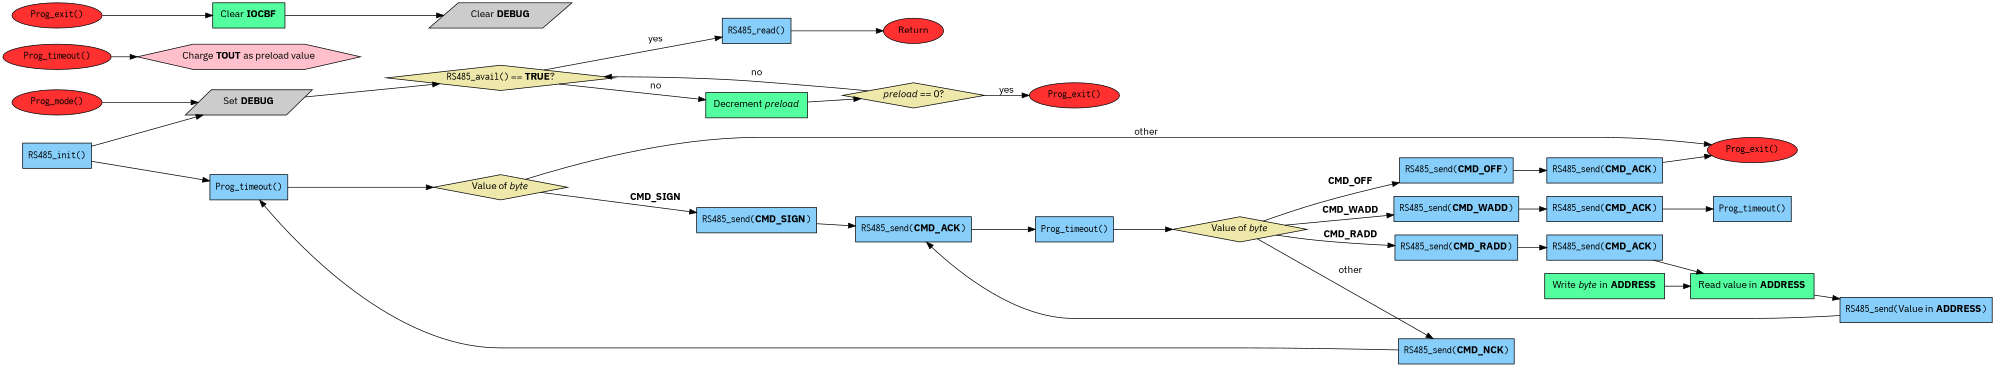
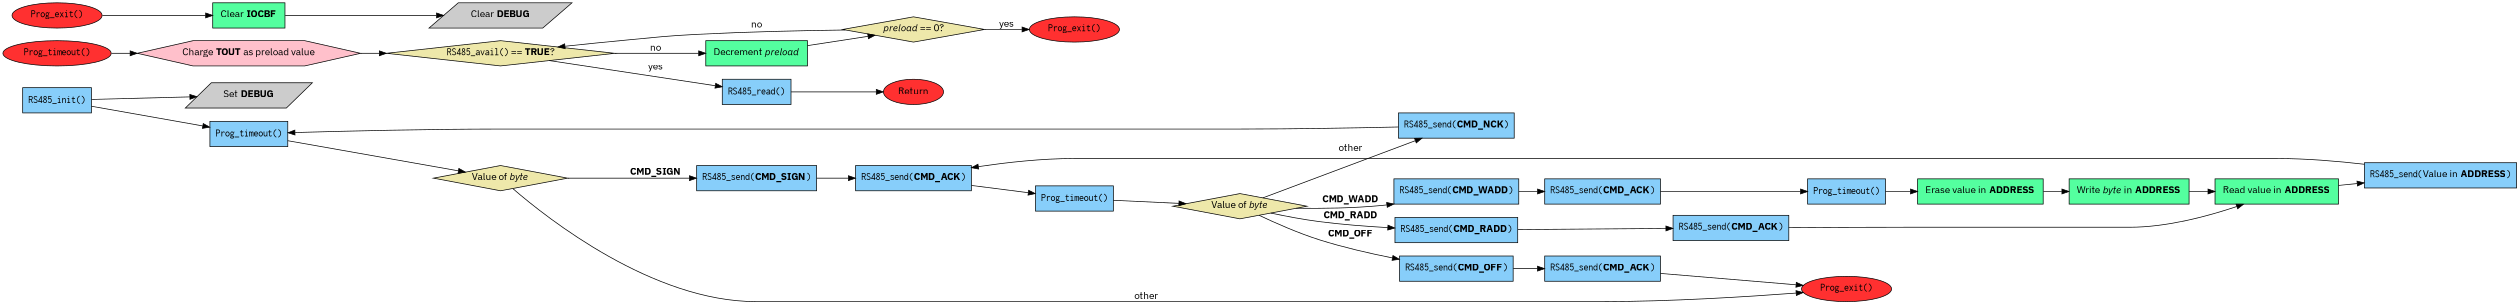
edge "Set" -> "RS485_avail()": now "Charge" -> "RS485_avail()"
node "Prog_mode()": removed
node "Erase value in": added
